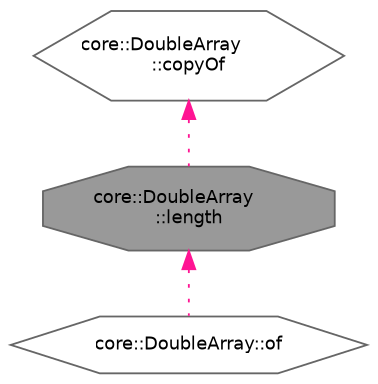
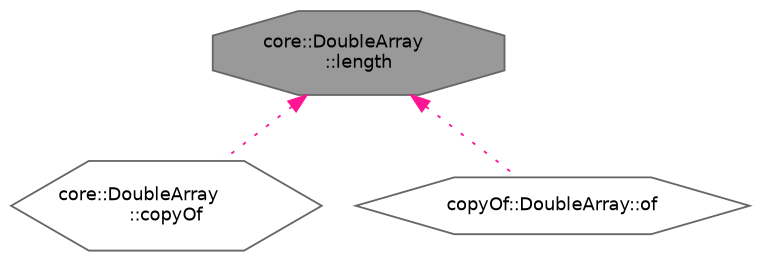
edge "core::DoubleArray ::length" -> "core::DoubleArray ::copyOf": reversed
node "core::DoubleArray::of": label "core::DoubleArray::of" -> "copyOf::DoubleArray::of"
